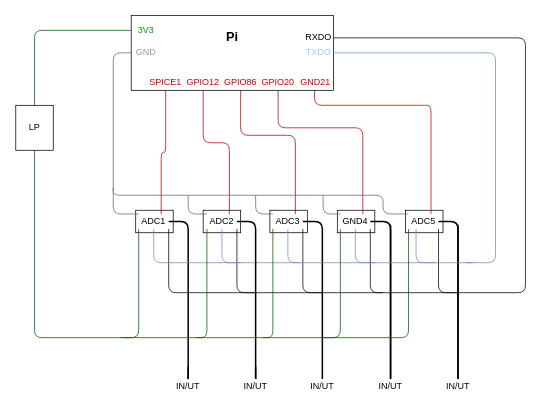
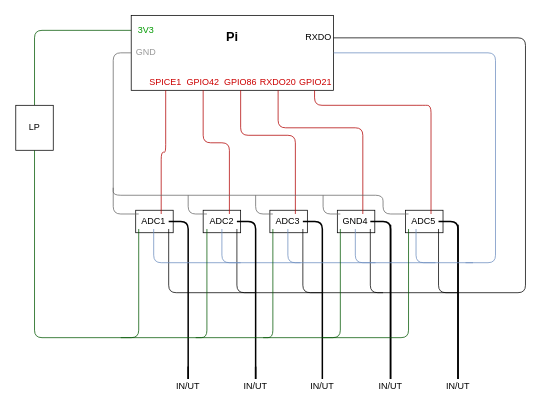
node "TXDO": removed
node "GPIO12": label "GPIO12" -> "GPIO42"
node "GPIO20": label "GPIO20" -> "RXDO20"
node "GND21": label "GND21" -> "GPIO21"
